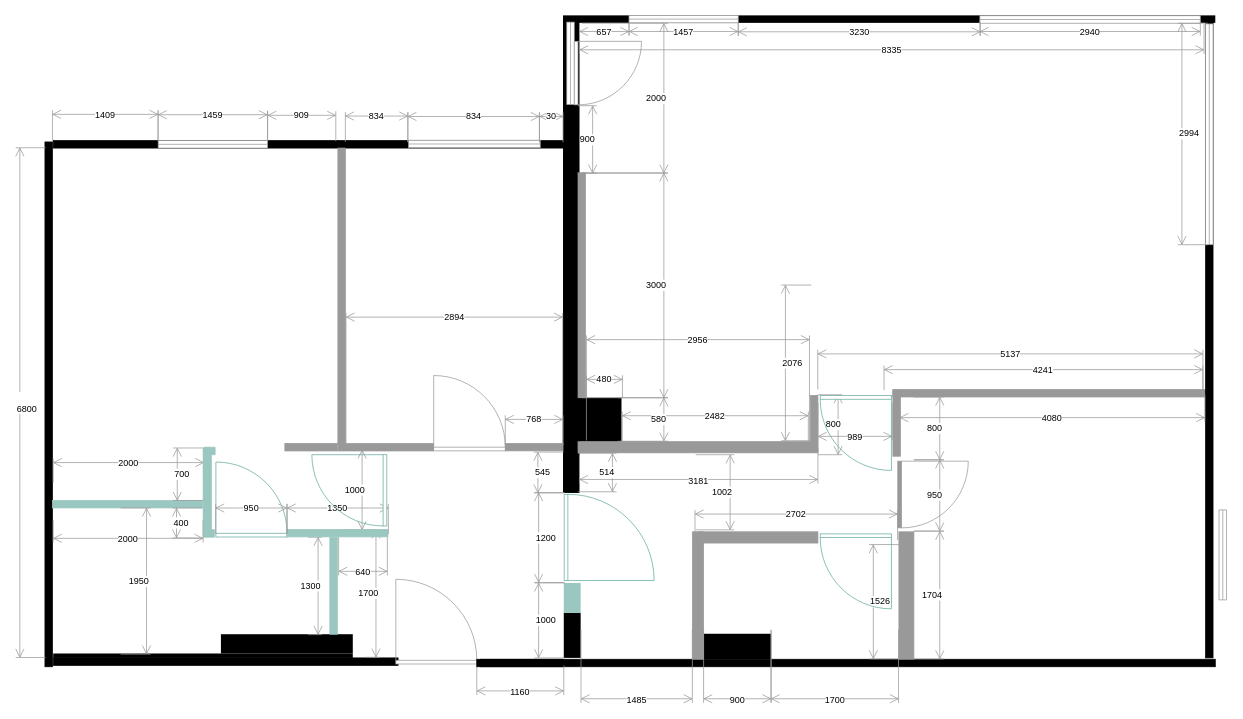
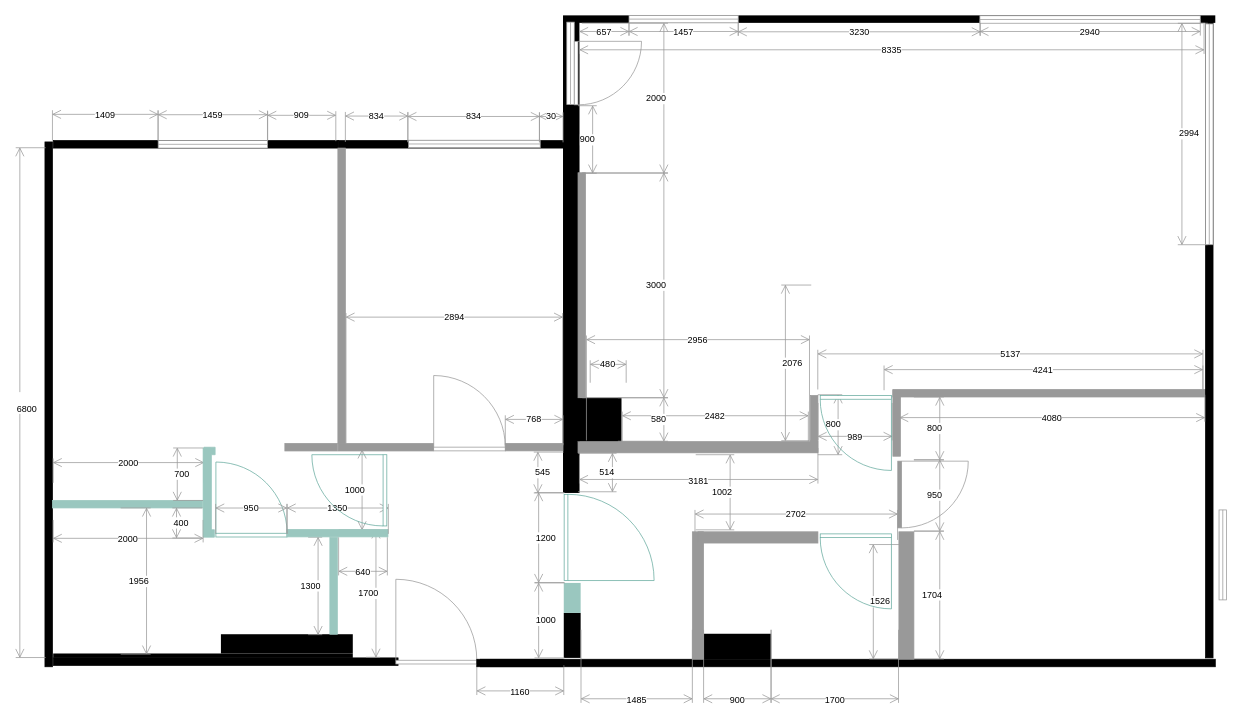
node "480": moved (604, 387) -> (608, 372)
node "1950": label "1950" -> "1956"
